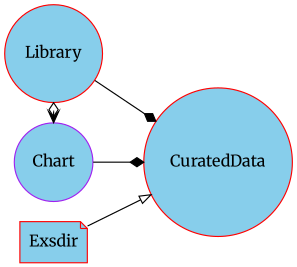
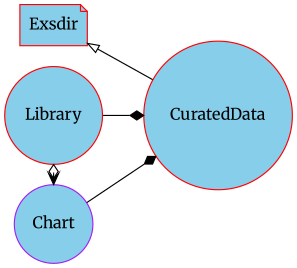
edge "Exsdir" -> "CuratedData": reversed
